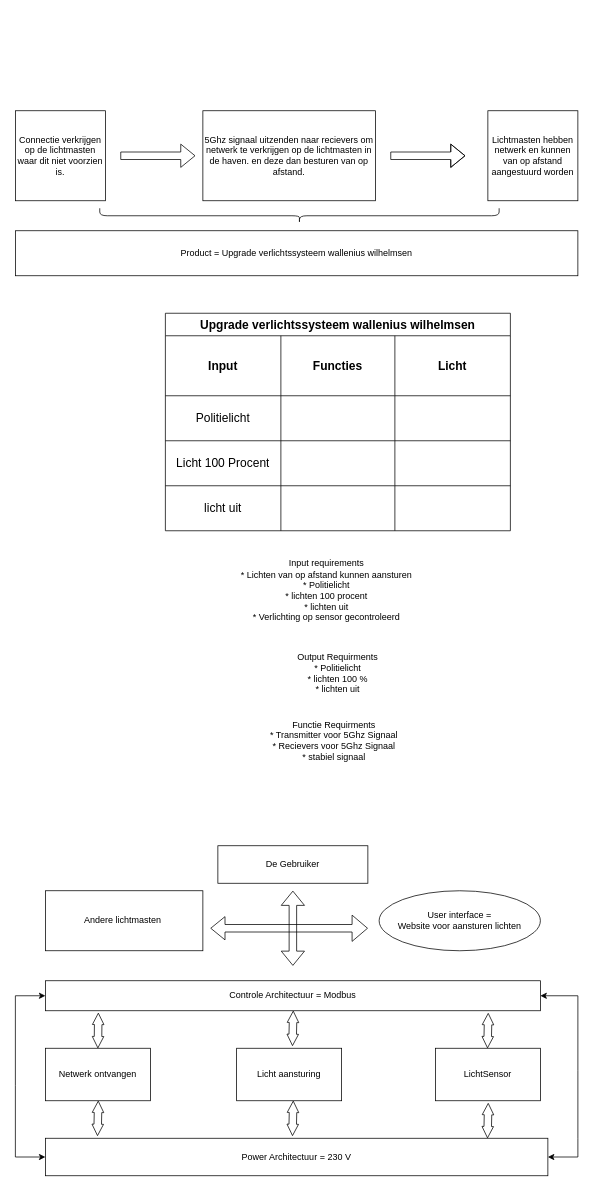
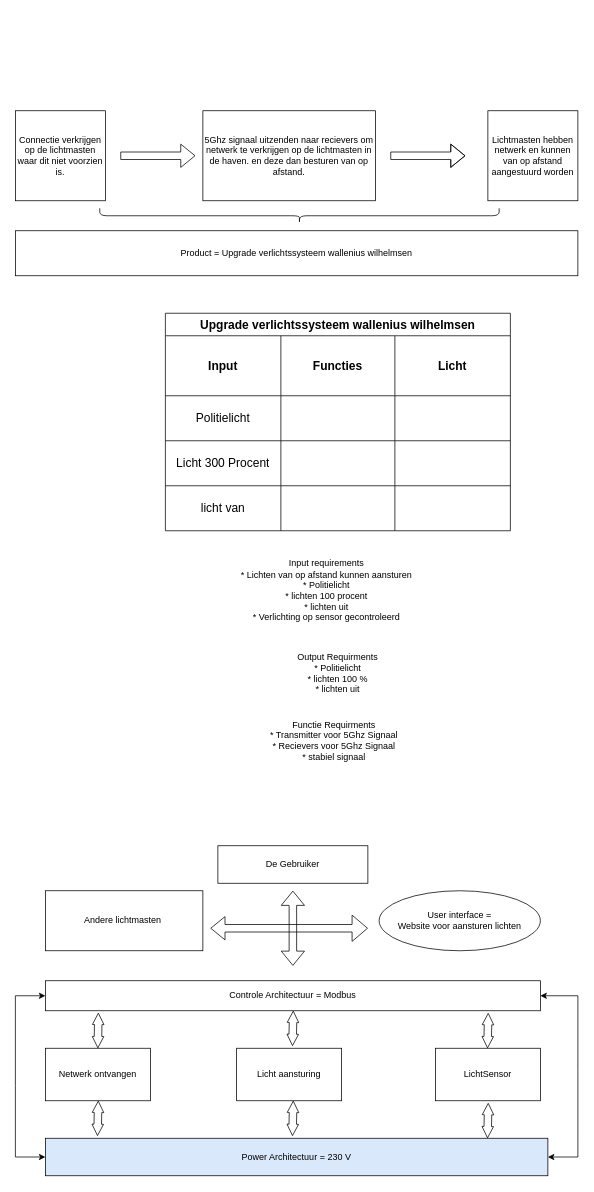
node "Licht 100 Procent": label "Licht 100 Procent" -> "Licht 300 Procent"
node "licht uit": label "licht uit" -> "licht van"
node "Power Architectuur = 230 V": fillcolor #ffffff -> #dae8fc
